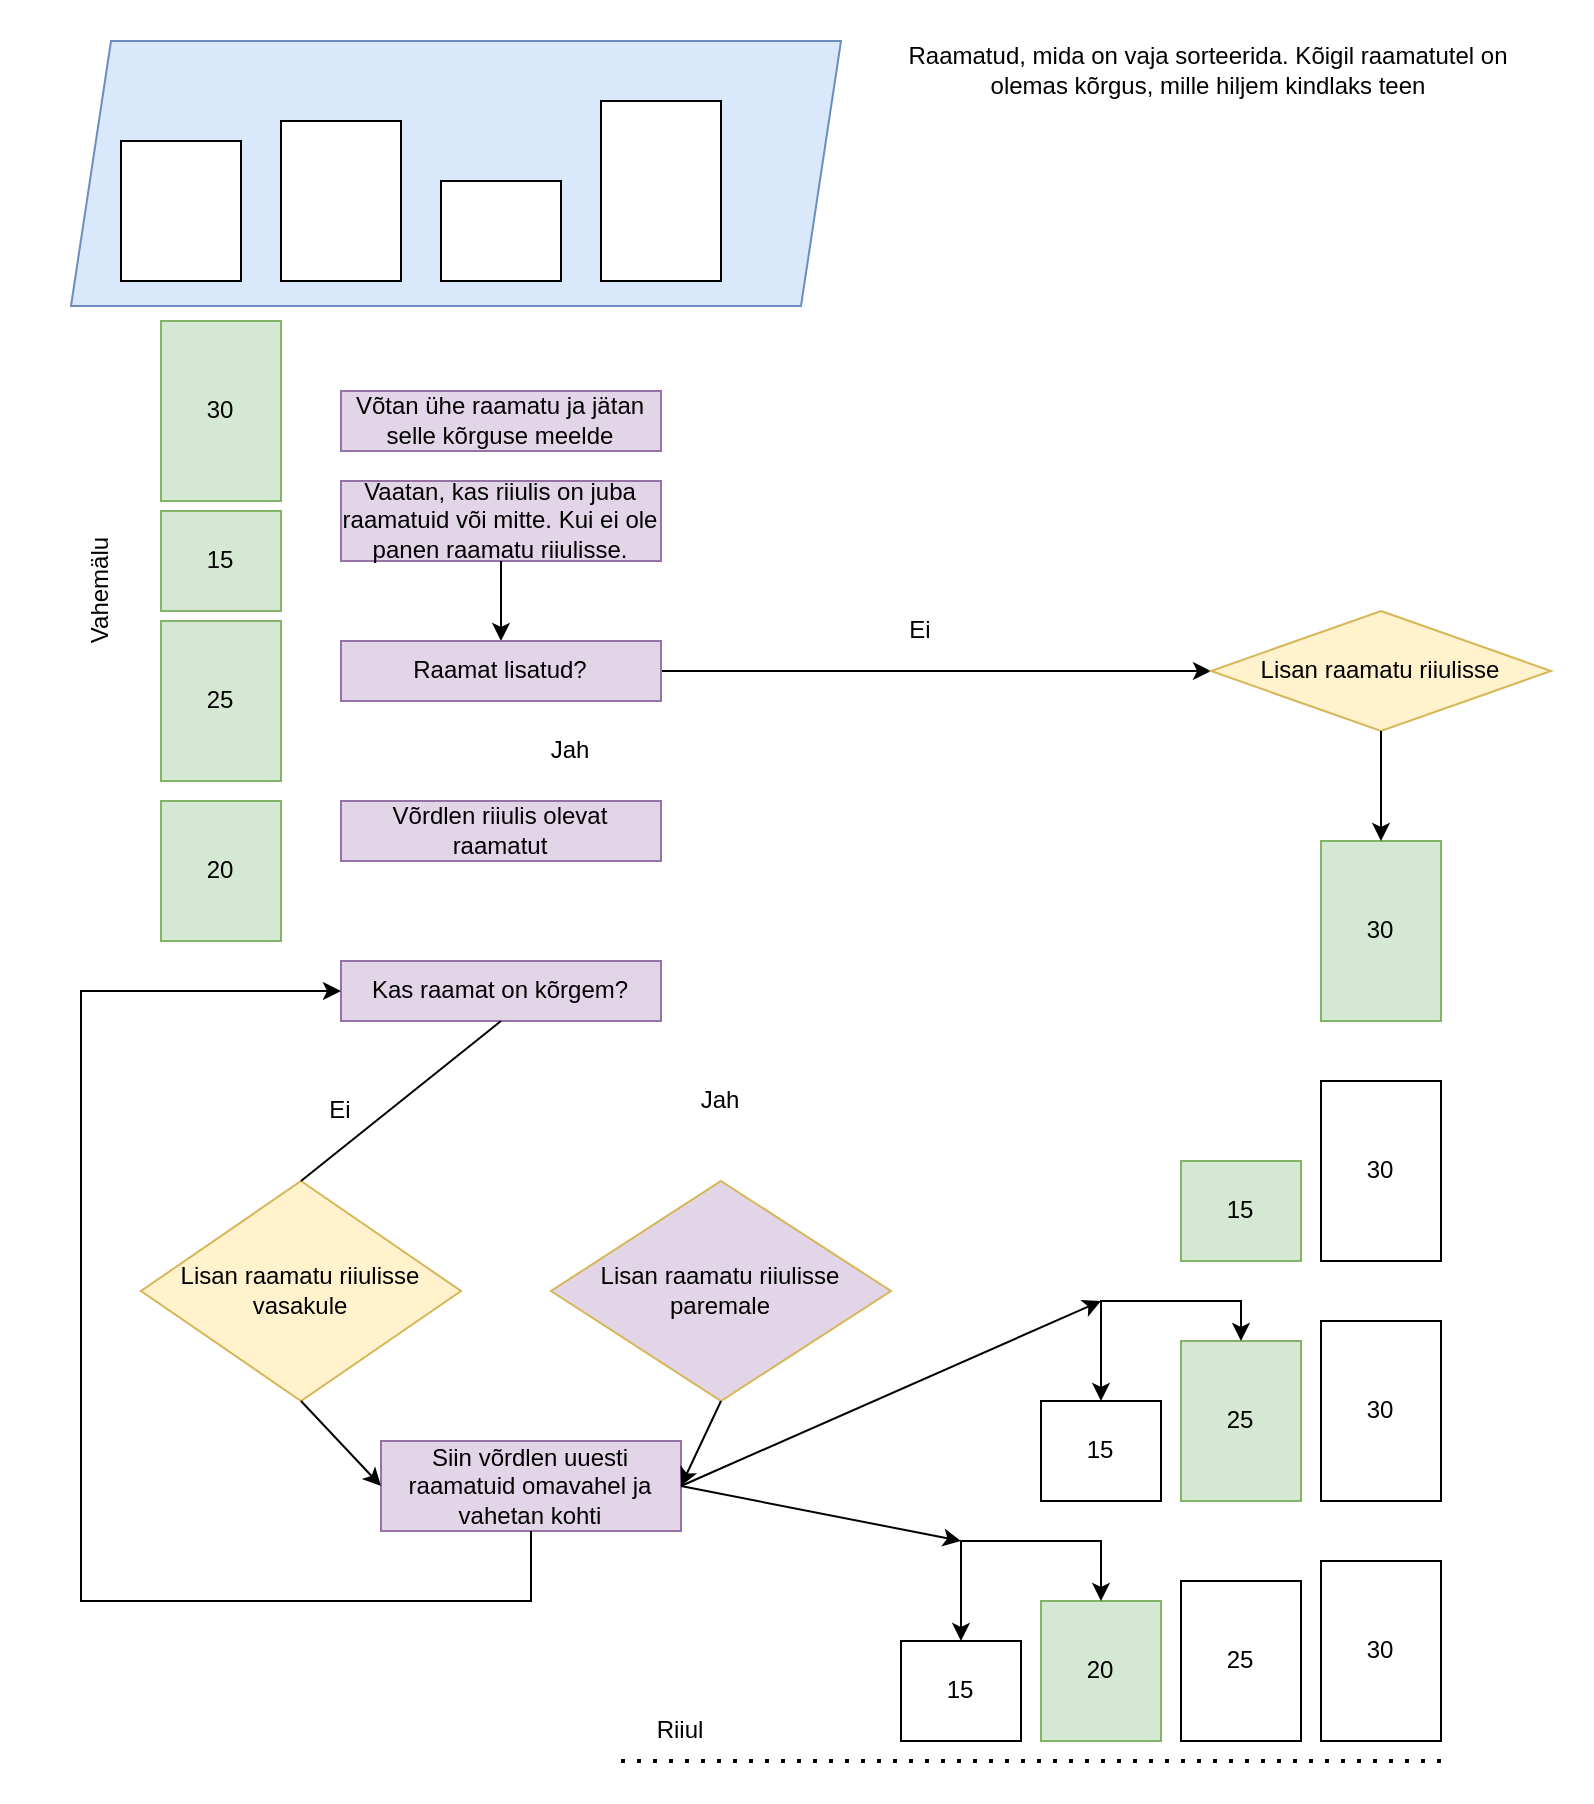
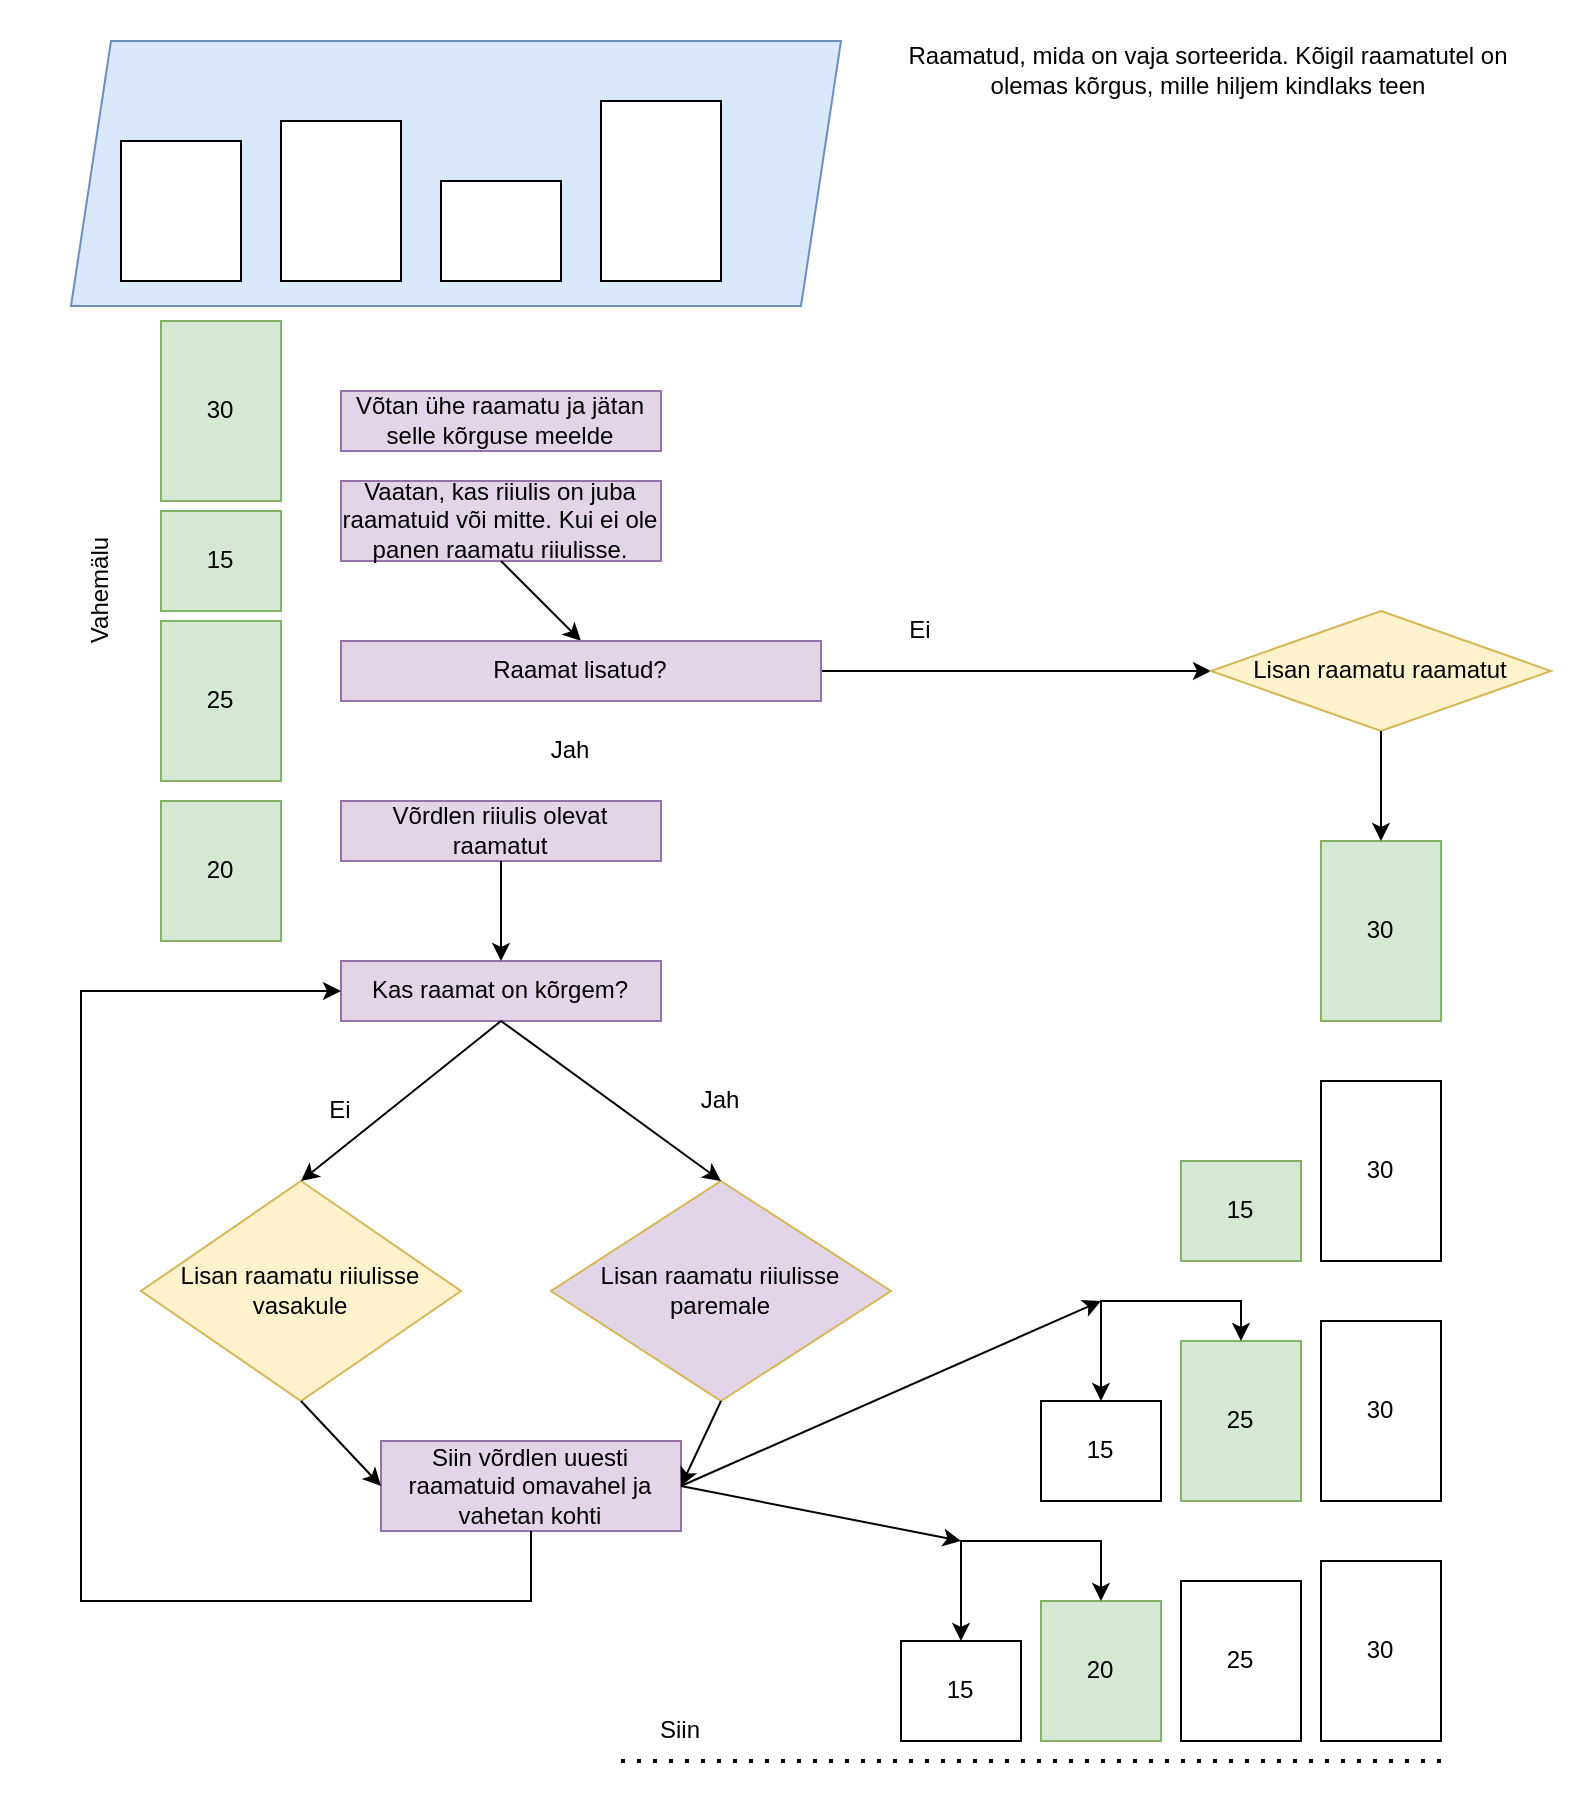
node "Raamat lisatud?": size 320x60 -> 480x60
node "Lisan raamatu riiulisse": label "Lisan raamatu riiulisse" -> "Lisan raamatu raamatut"
edge "Võrdlen riiulis olevat raamatut" -> "Kas raamat on kõrgem?": added
edge "Kas raamat on kõrgem?" -> "Lisan raamatu riiulisse paremale": added
edge "Kas raamat on kõrgem?" -- "Lisan raamatu riiulisse vasakule": arrowhead none -> classic
node "Riiul": label "Riiul" -> "Siin"
